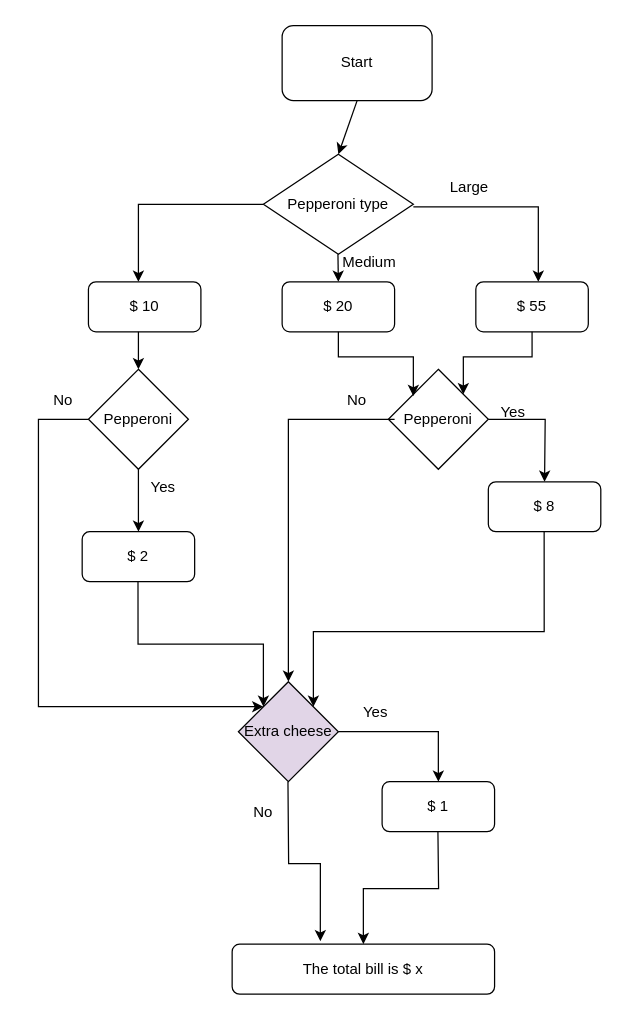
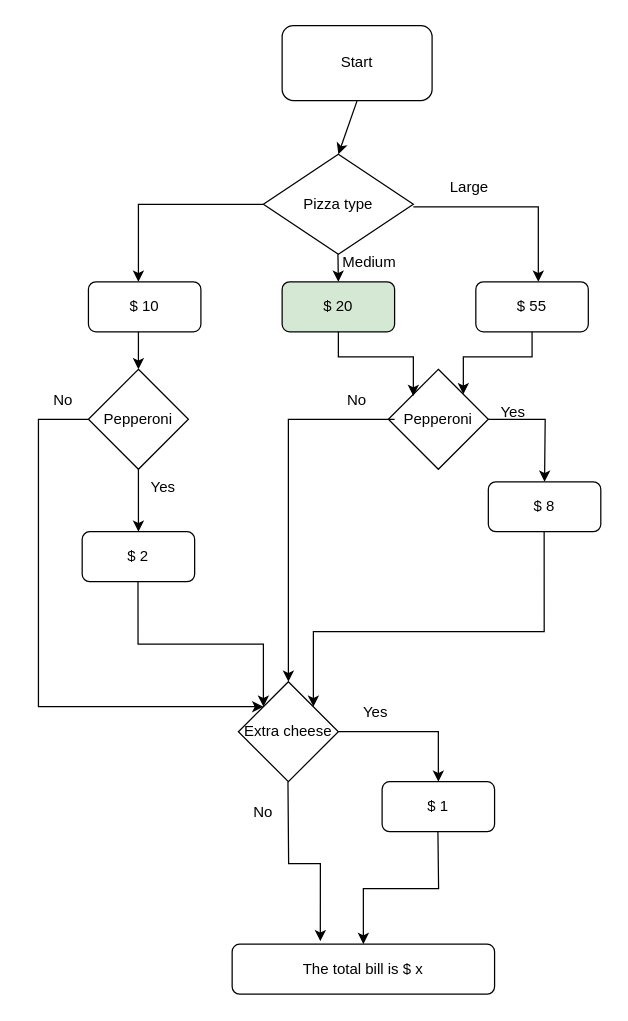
node "Pepperoni type": label "Pepperoni type" -> "Pizza type"
node "$ 20": fillcolor #ffffff -> #d5e8d4
node "Extra cheese": fillcolor #e1d5e7 -> #ffffff
